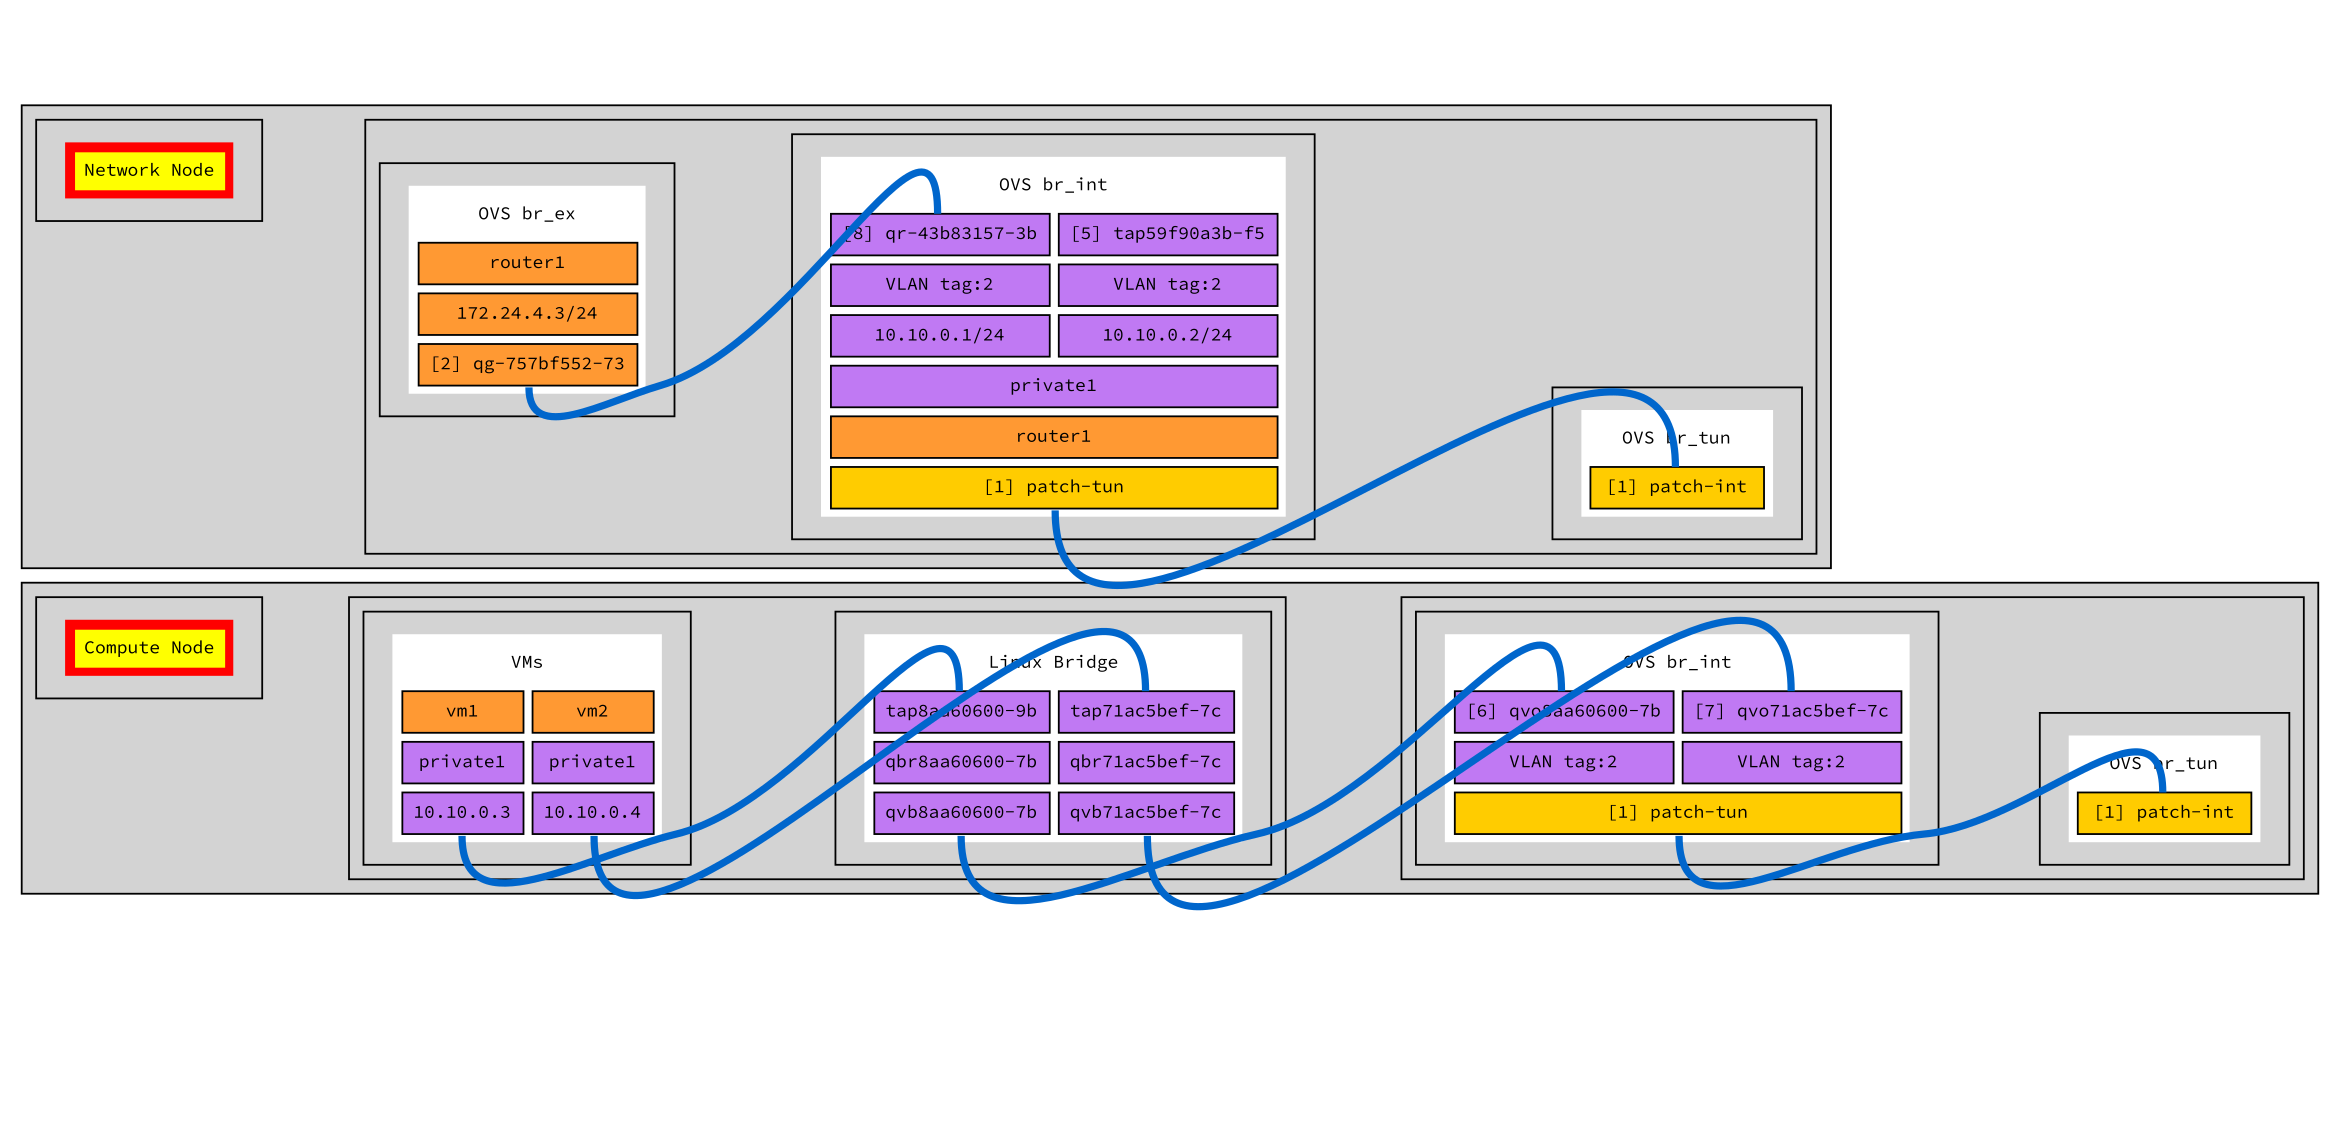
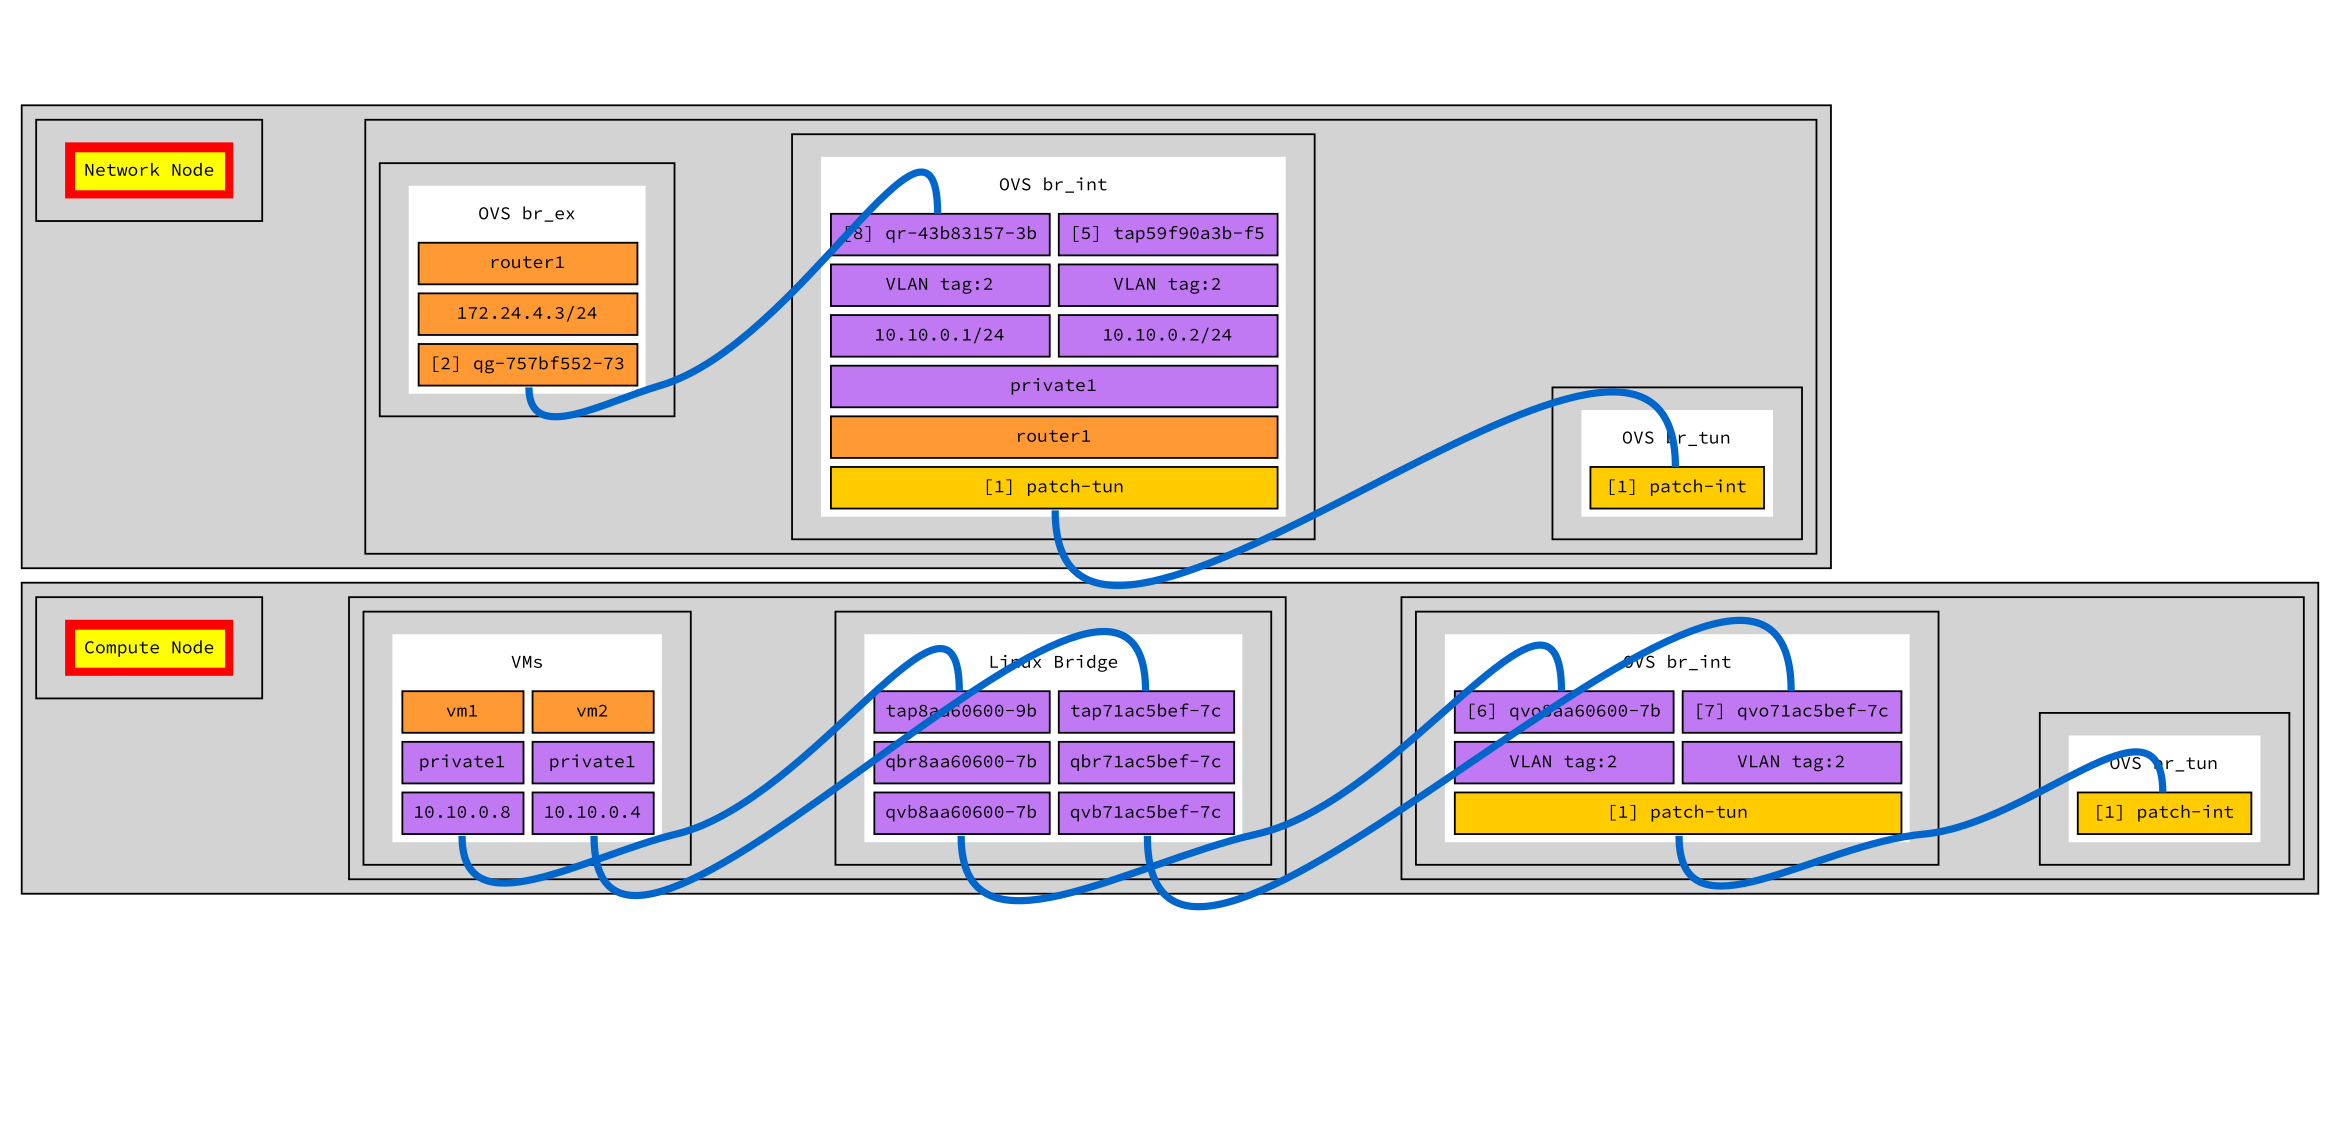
node "VMs": text "10.10.0.3" -> "10.10.0.8"
